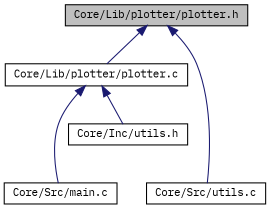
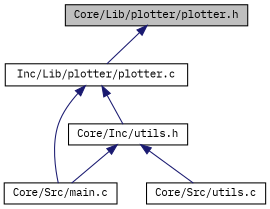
node "Core/Lib/plotter/plotter.c": label "Core/Lib/plotter/plotter.c" -> "Inc/Lib/plotter/plotter.c"
edge "Core/Src/utils.c" -> "Core/Lib/plotter/plotter.h": now "Core/Src/utils.c" -> "Core/Inc/utils.h"
edge "Core/Src/main.c" -> "Core/Inc/utils.h": added
